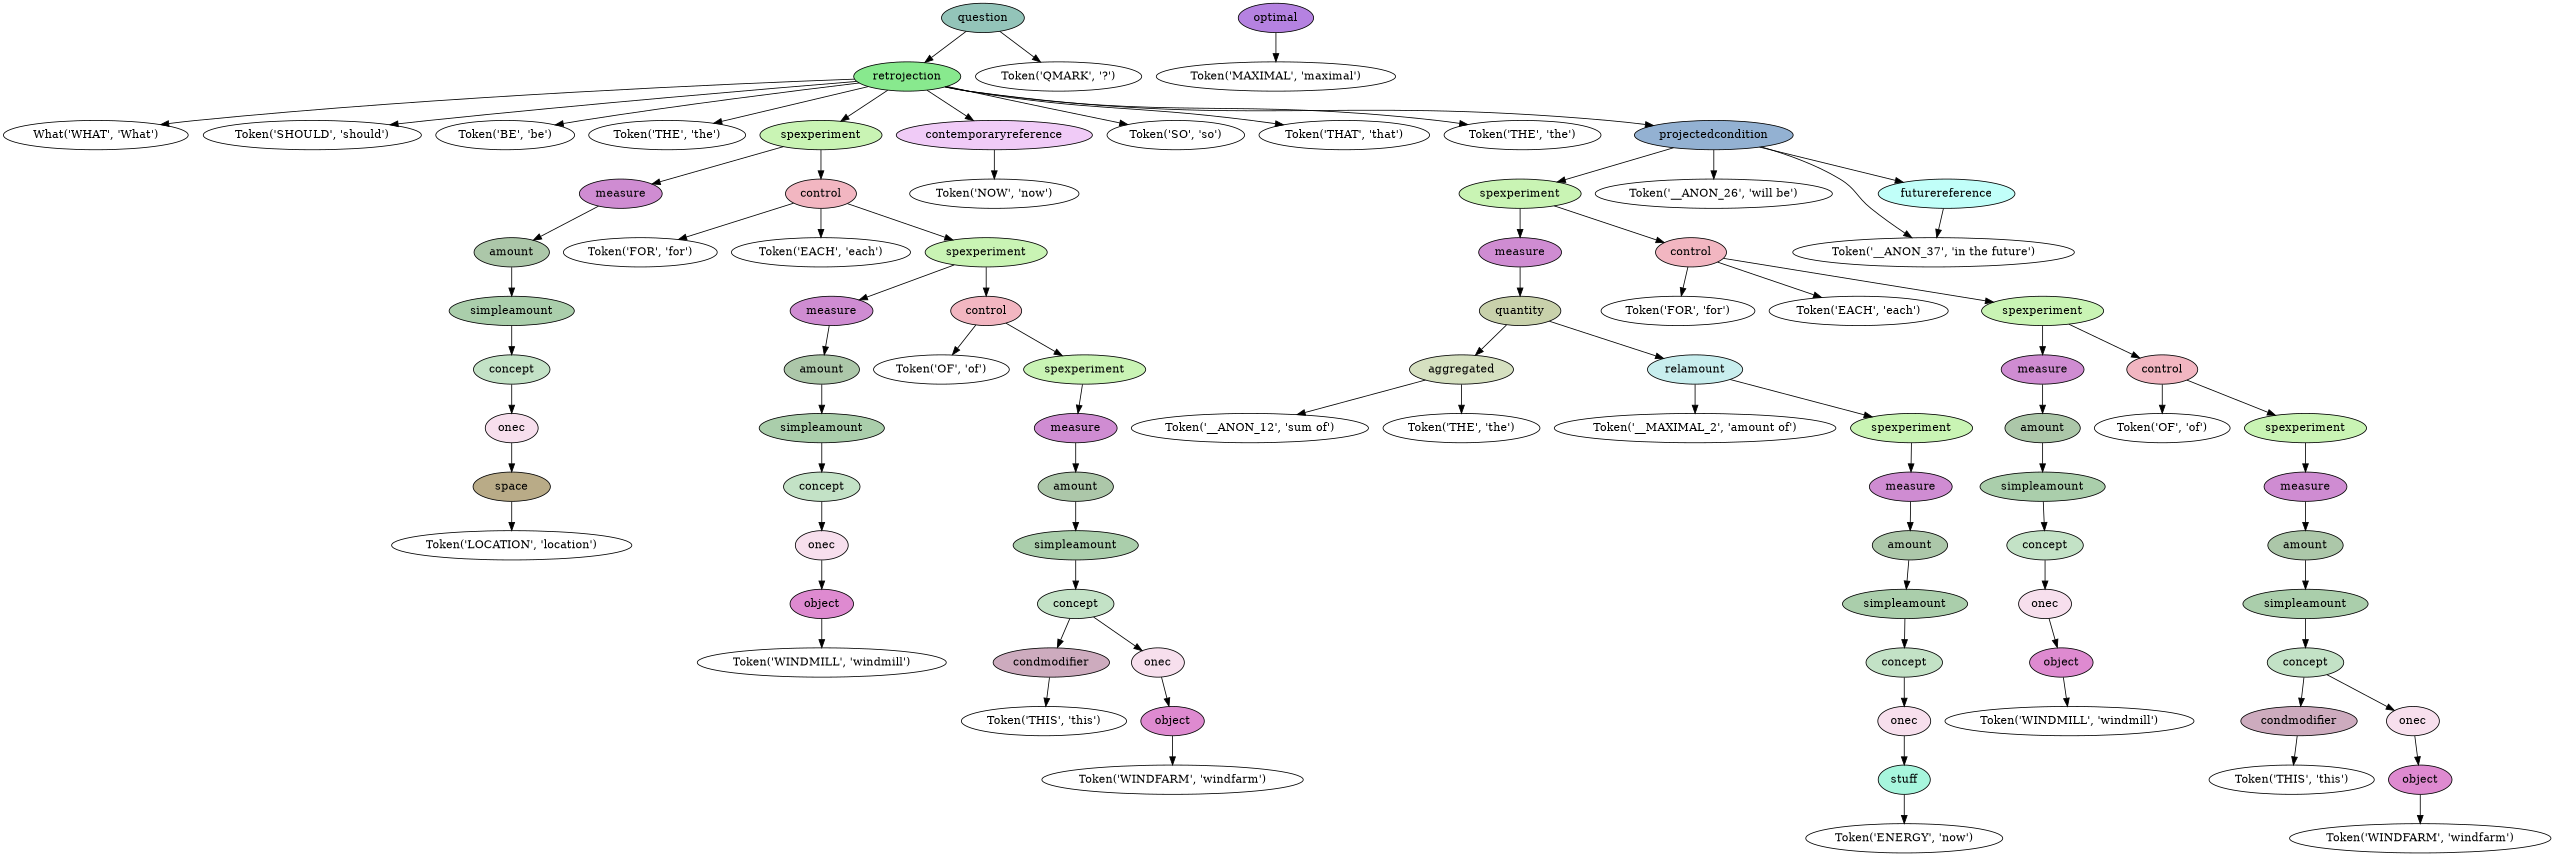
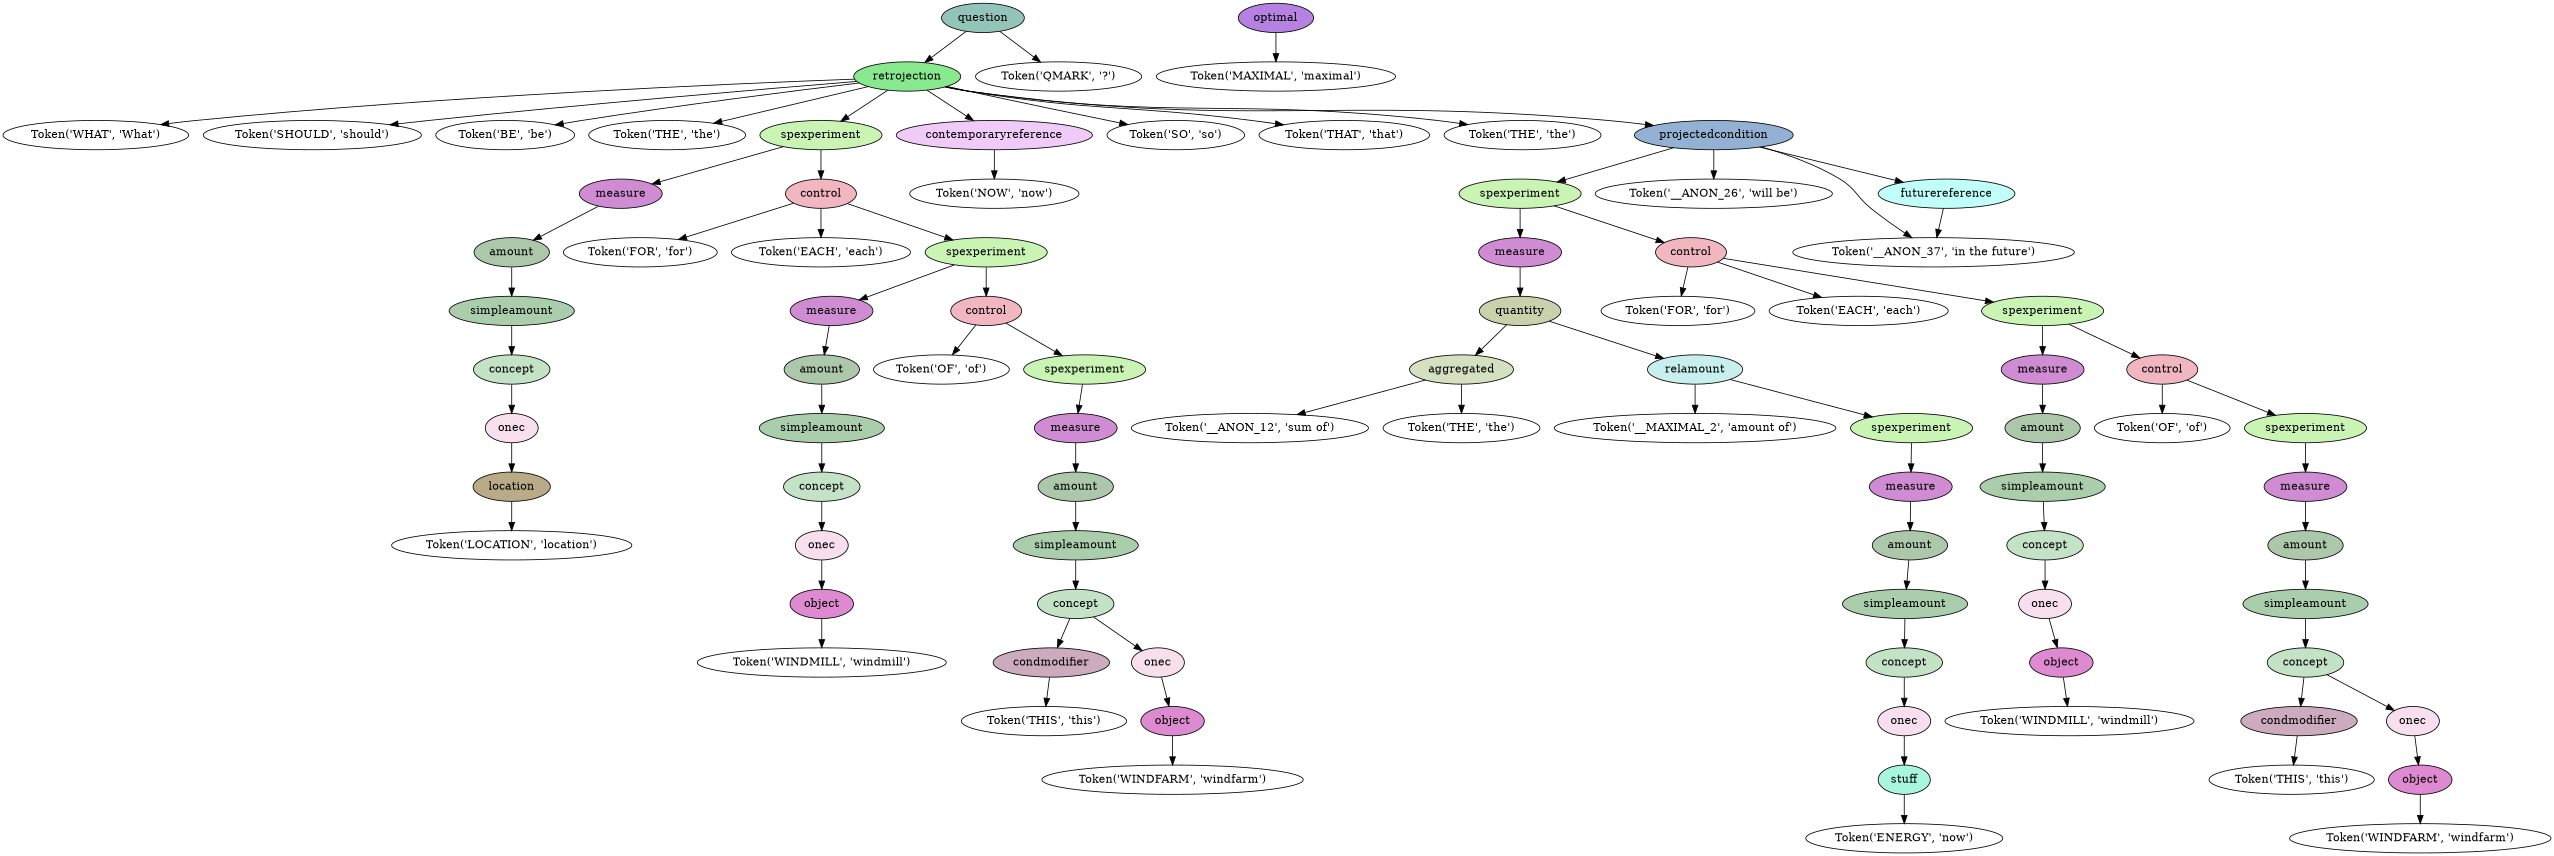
node "What('WHAT', 'What')": label "What('WHAT', 'What')" -> "Token('WHAT', 'What')"
node "space": label "space" -> "location"
